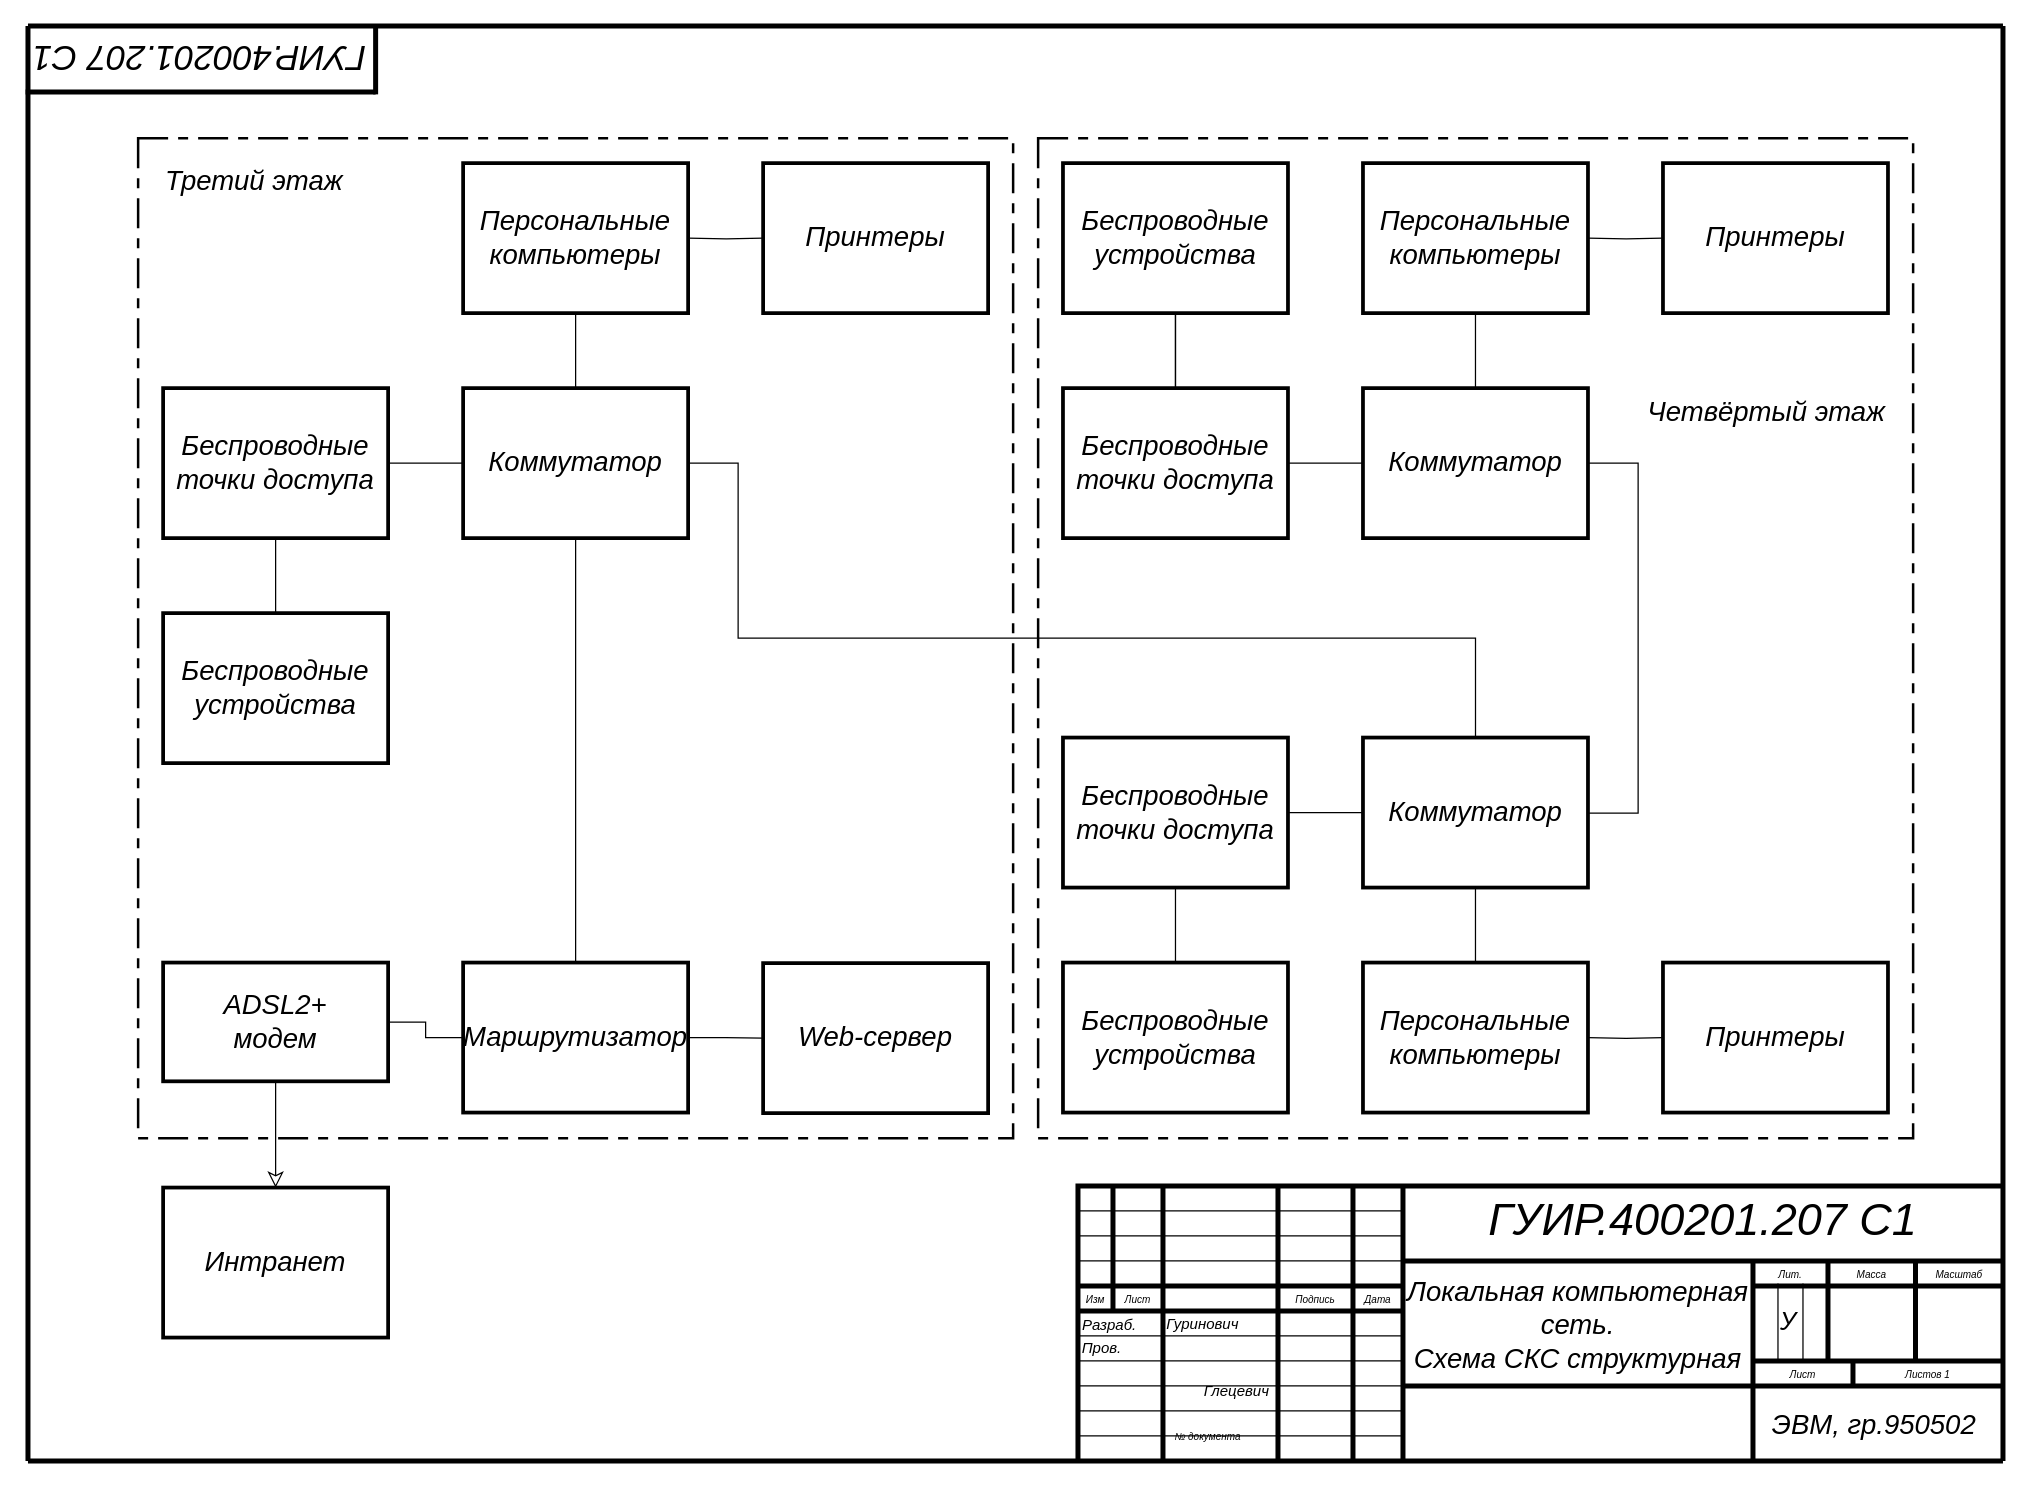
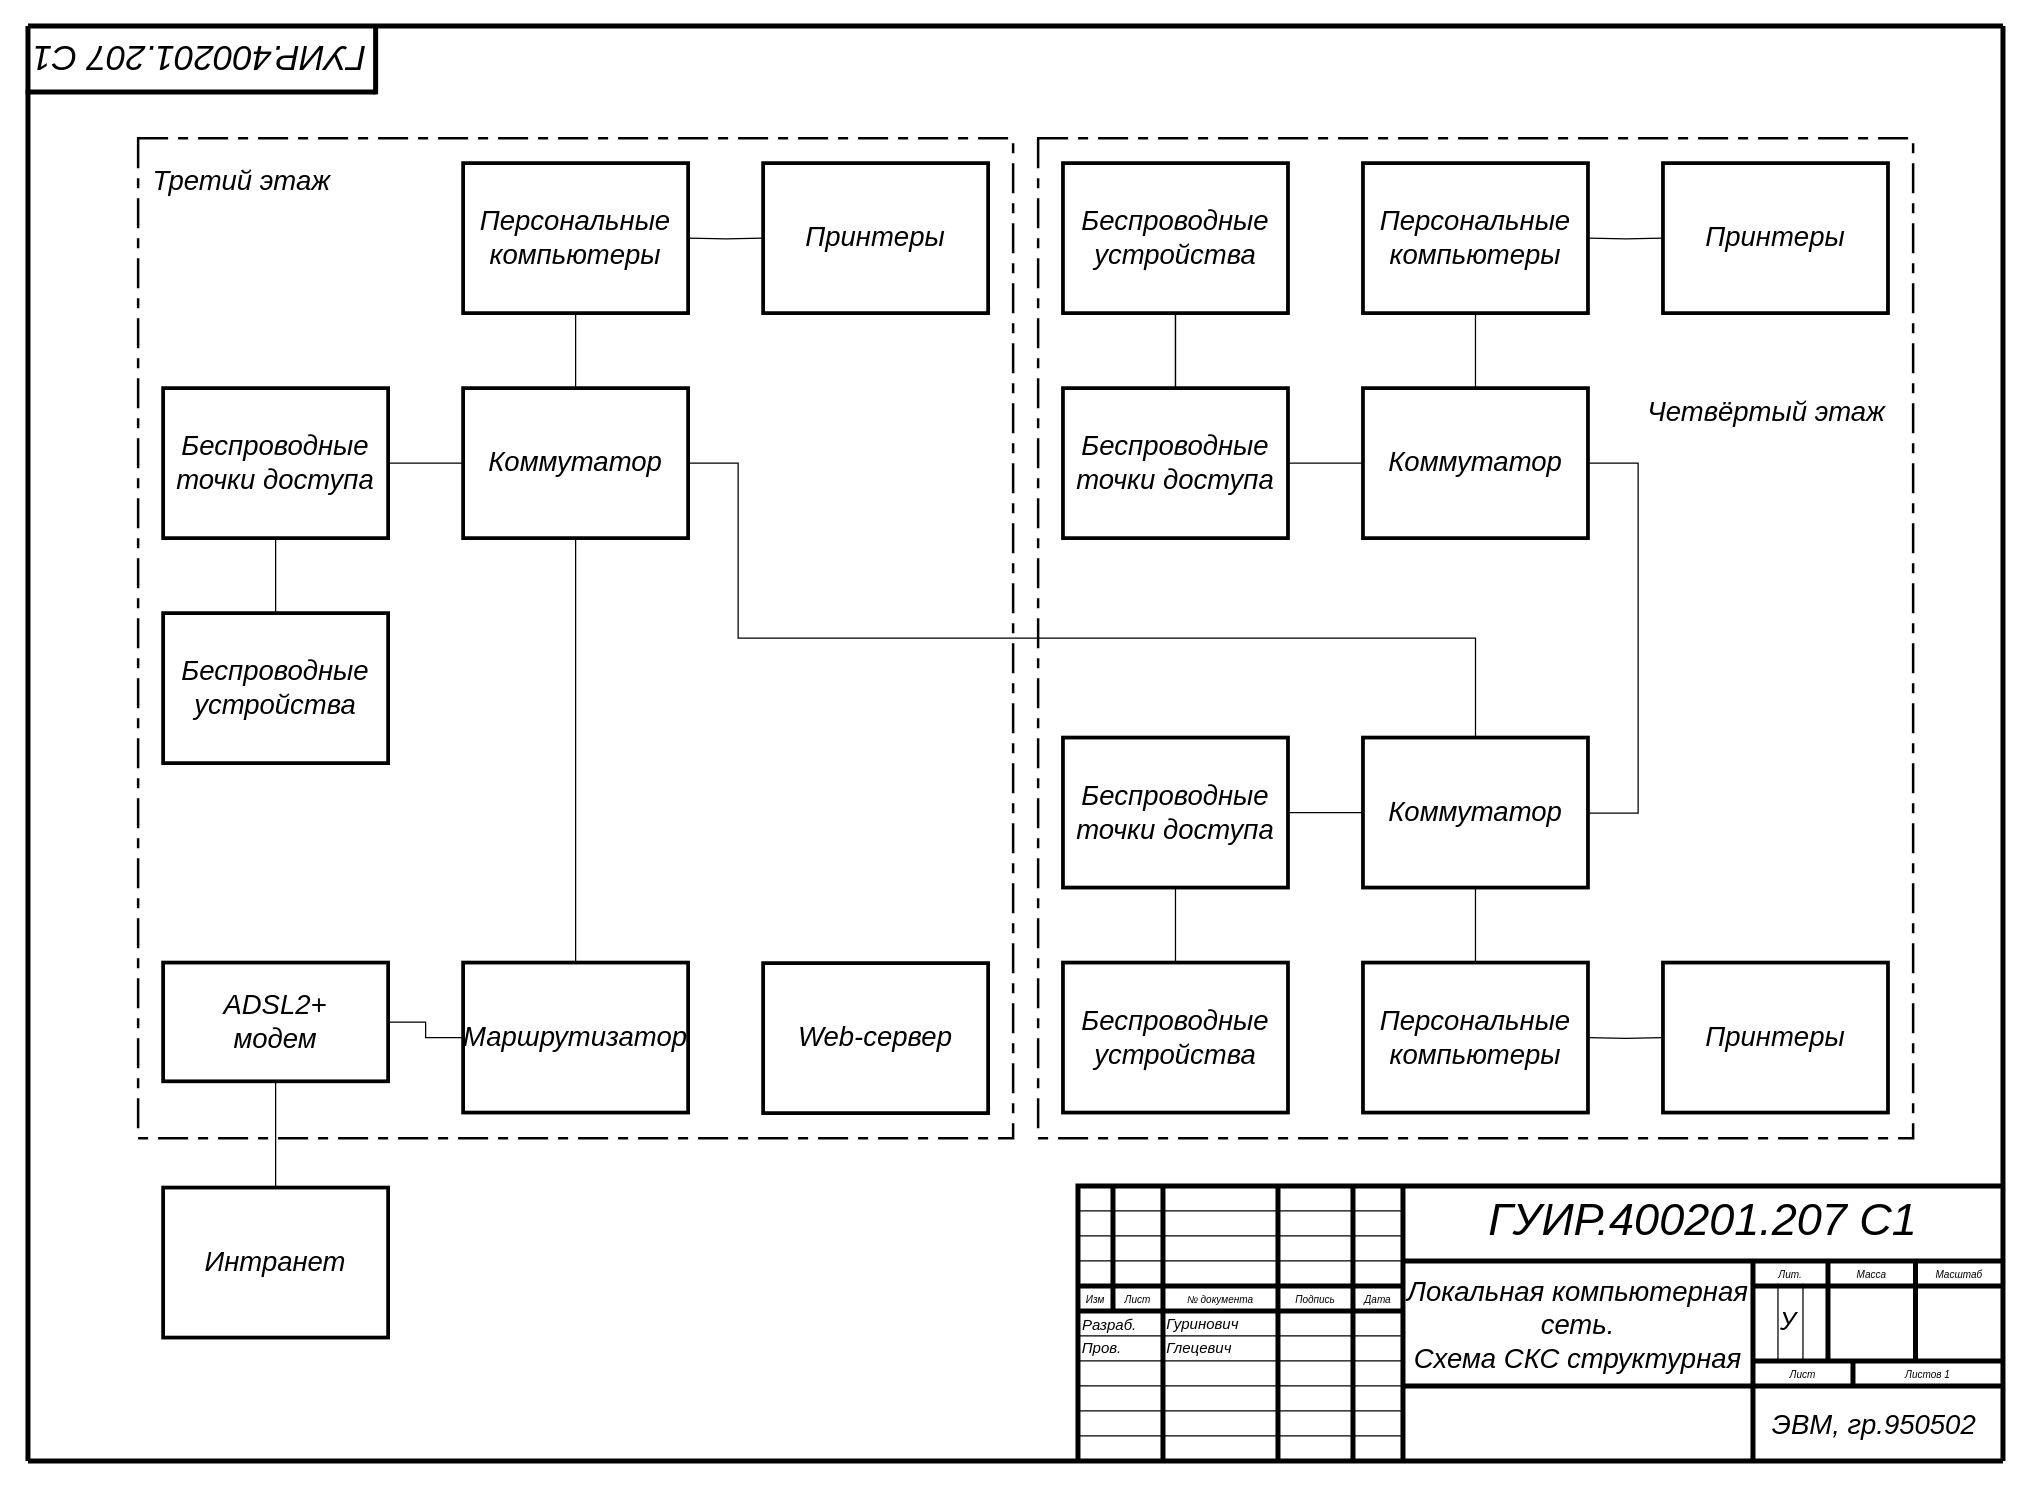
node "Третий этаж": moved (269, 182) -> (257, 182)
edge "Маршрутизатор" -- "Web-сервер": removed
edge "ADSL2+модем" -> "Интранет": arrowhead classic -> none
node "Глецевич": moved (1259, 1392) -> (1222, 1348)
node "№ документа": moved (1208, 1436) -> (1220, 1298)
